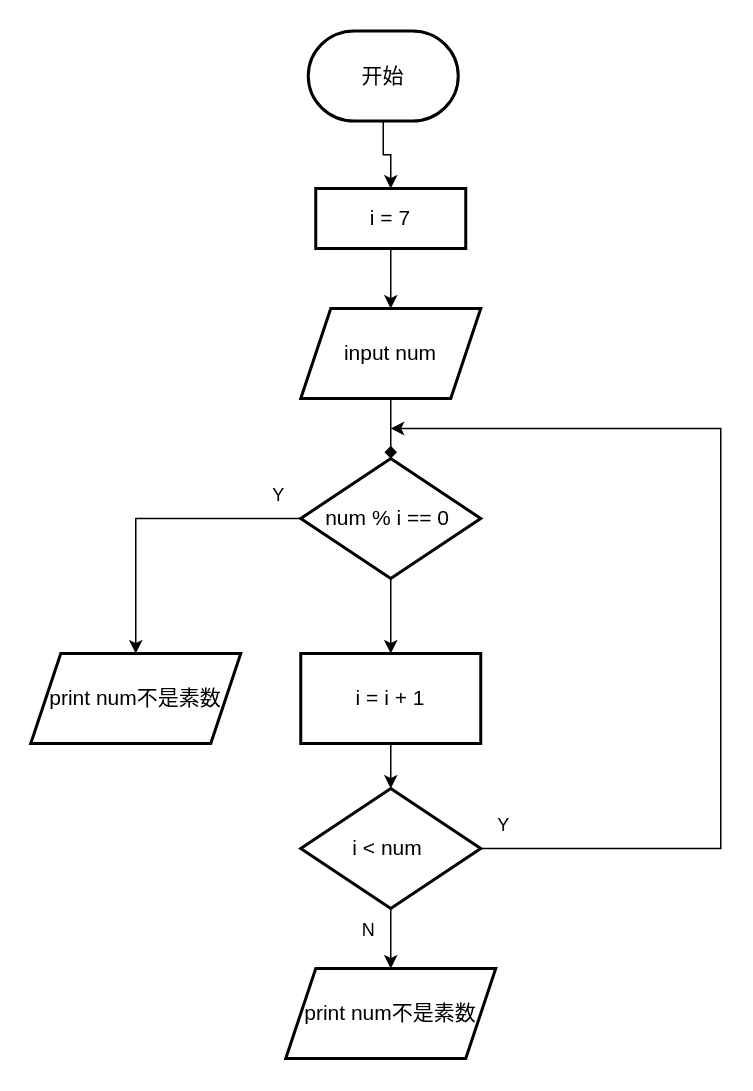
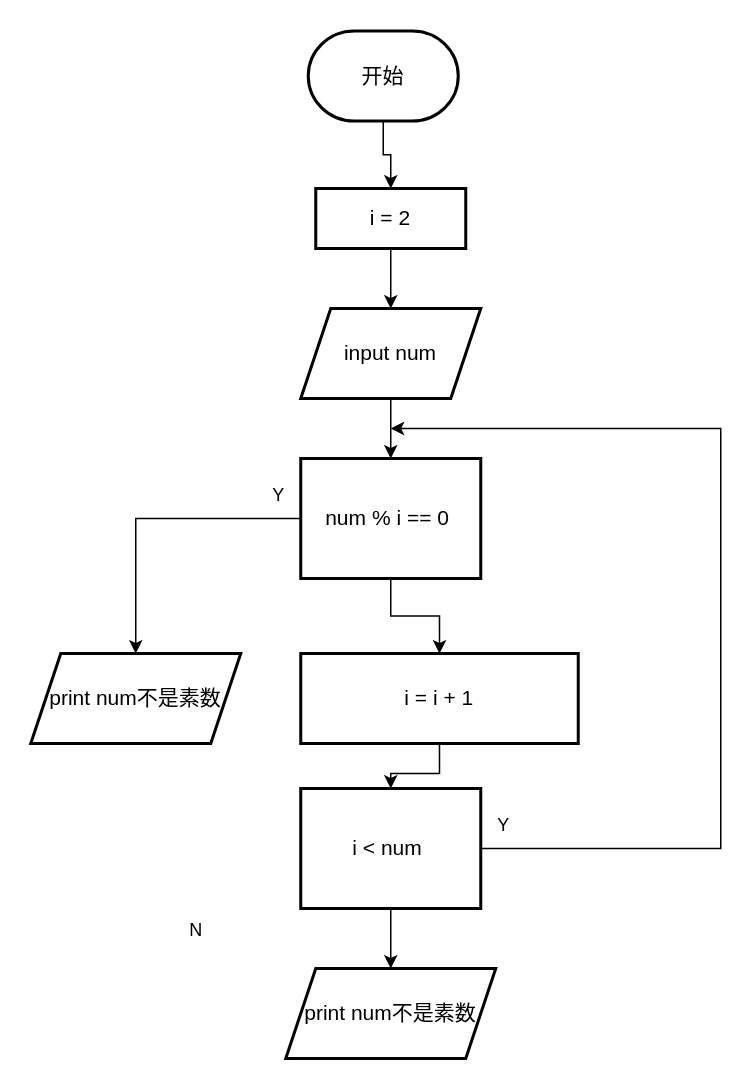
node "i = 7": label "i = 7" -> "i = 2"
edge "input num" -> "num % i == 0": arrowhead diamond -> classic
node "num % i == 0": shape diamond -> rectangle
node "i = i + 1": size 180x90 -> 278x90
node "i < num": shape diamond -> rectangle
node "N": moved (368, 931) -> (196, 931)
